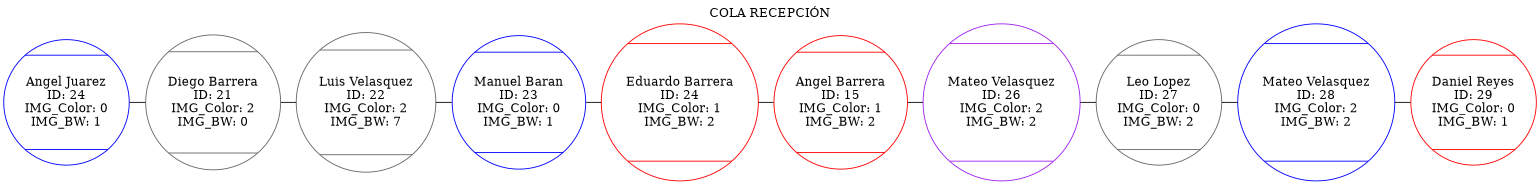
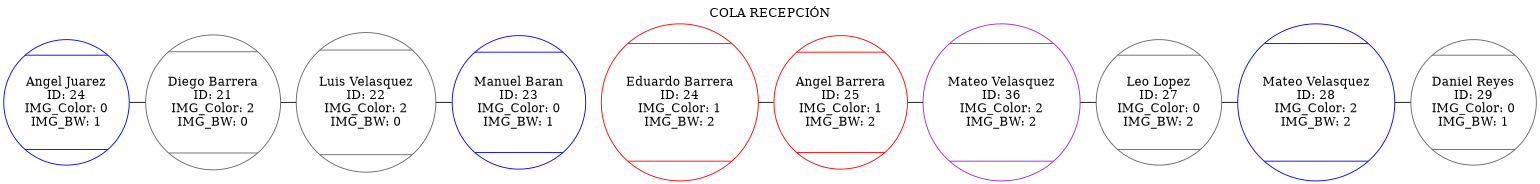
node "Luis Velasquez ID: 22 IMG_Color: 2 IMG_BW: 7": label "Luis Velasquez ID: 22 IMG_Color: 2 IMG_BW: 7" -> "Luis Velasquez ID: 22 IMG_Color: 2 IMG_BW: 0"
edge "Manuel Baran ID: 23 IMG_Color: 0 IMG_BW: 1" -- "Eduardo Barrera ID: 24 IMG_Color: 1 IMG_BW: 2": removed
node "Angel Barrera ID: 15 IMG_Color: 1 IMG_BW: 2": label "Angel Barrera ID: 15 IMG_Color: 1 IMG_BW: 2" -> "Angel Barrera ID: 25 IMG_Color: 1 IMG_BW: 2"
node "Mateo Velasquez ID: 26 IMG_Color: 2 IMG_BW: 2": label "Mateo Velasquez ID: 26 IMG_Color: 2 IMG_BW: 2" -> "Mateo Velasquez ID: 36 IMG_Color: 2 IMG_BW: 2"
node "Daniel Reyes ID: 29 IMG_Color: 0 IMG_BW: 1": color red -> gray40
